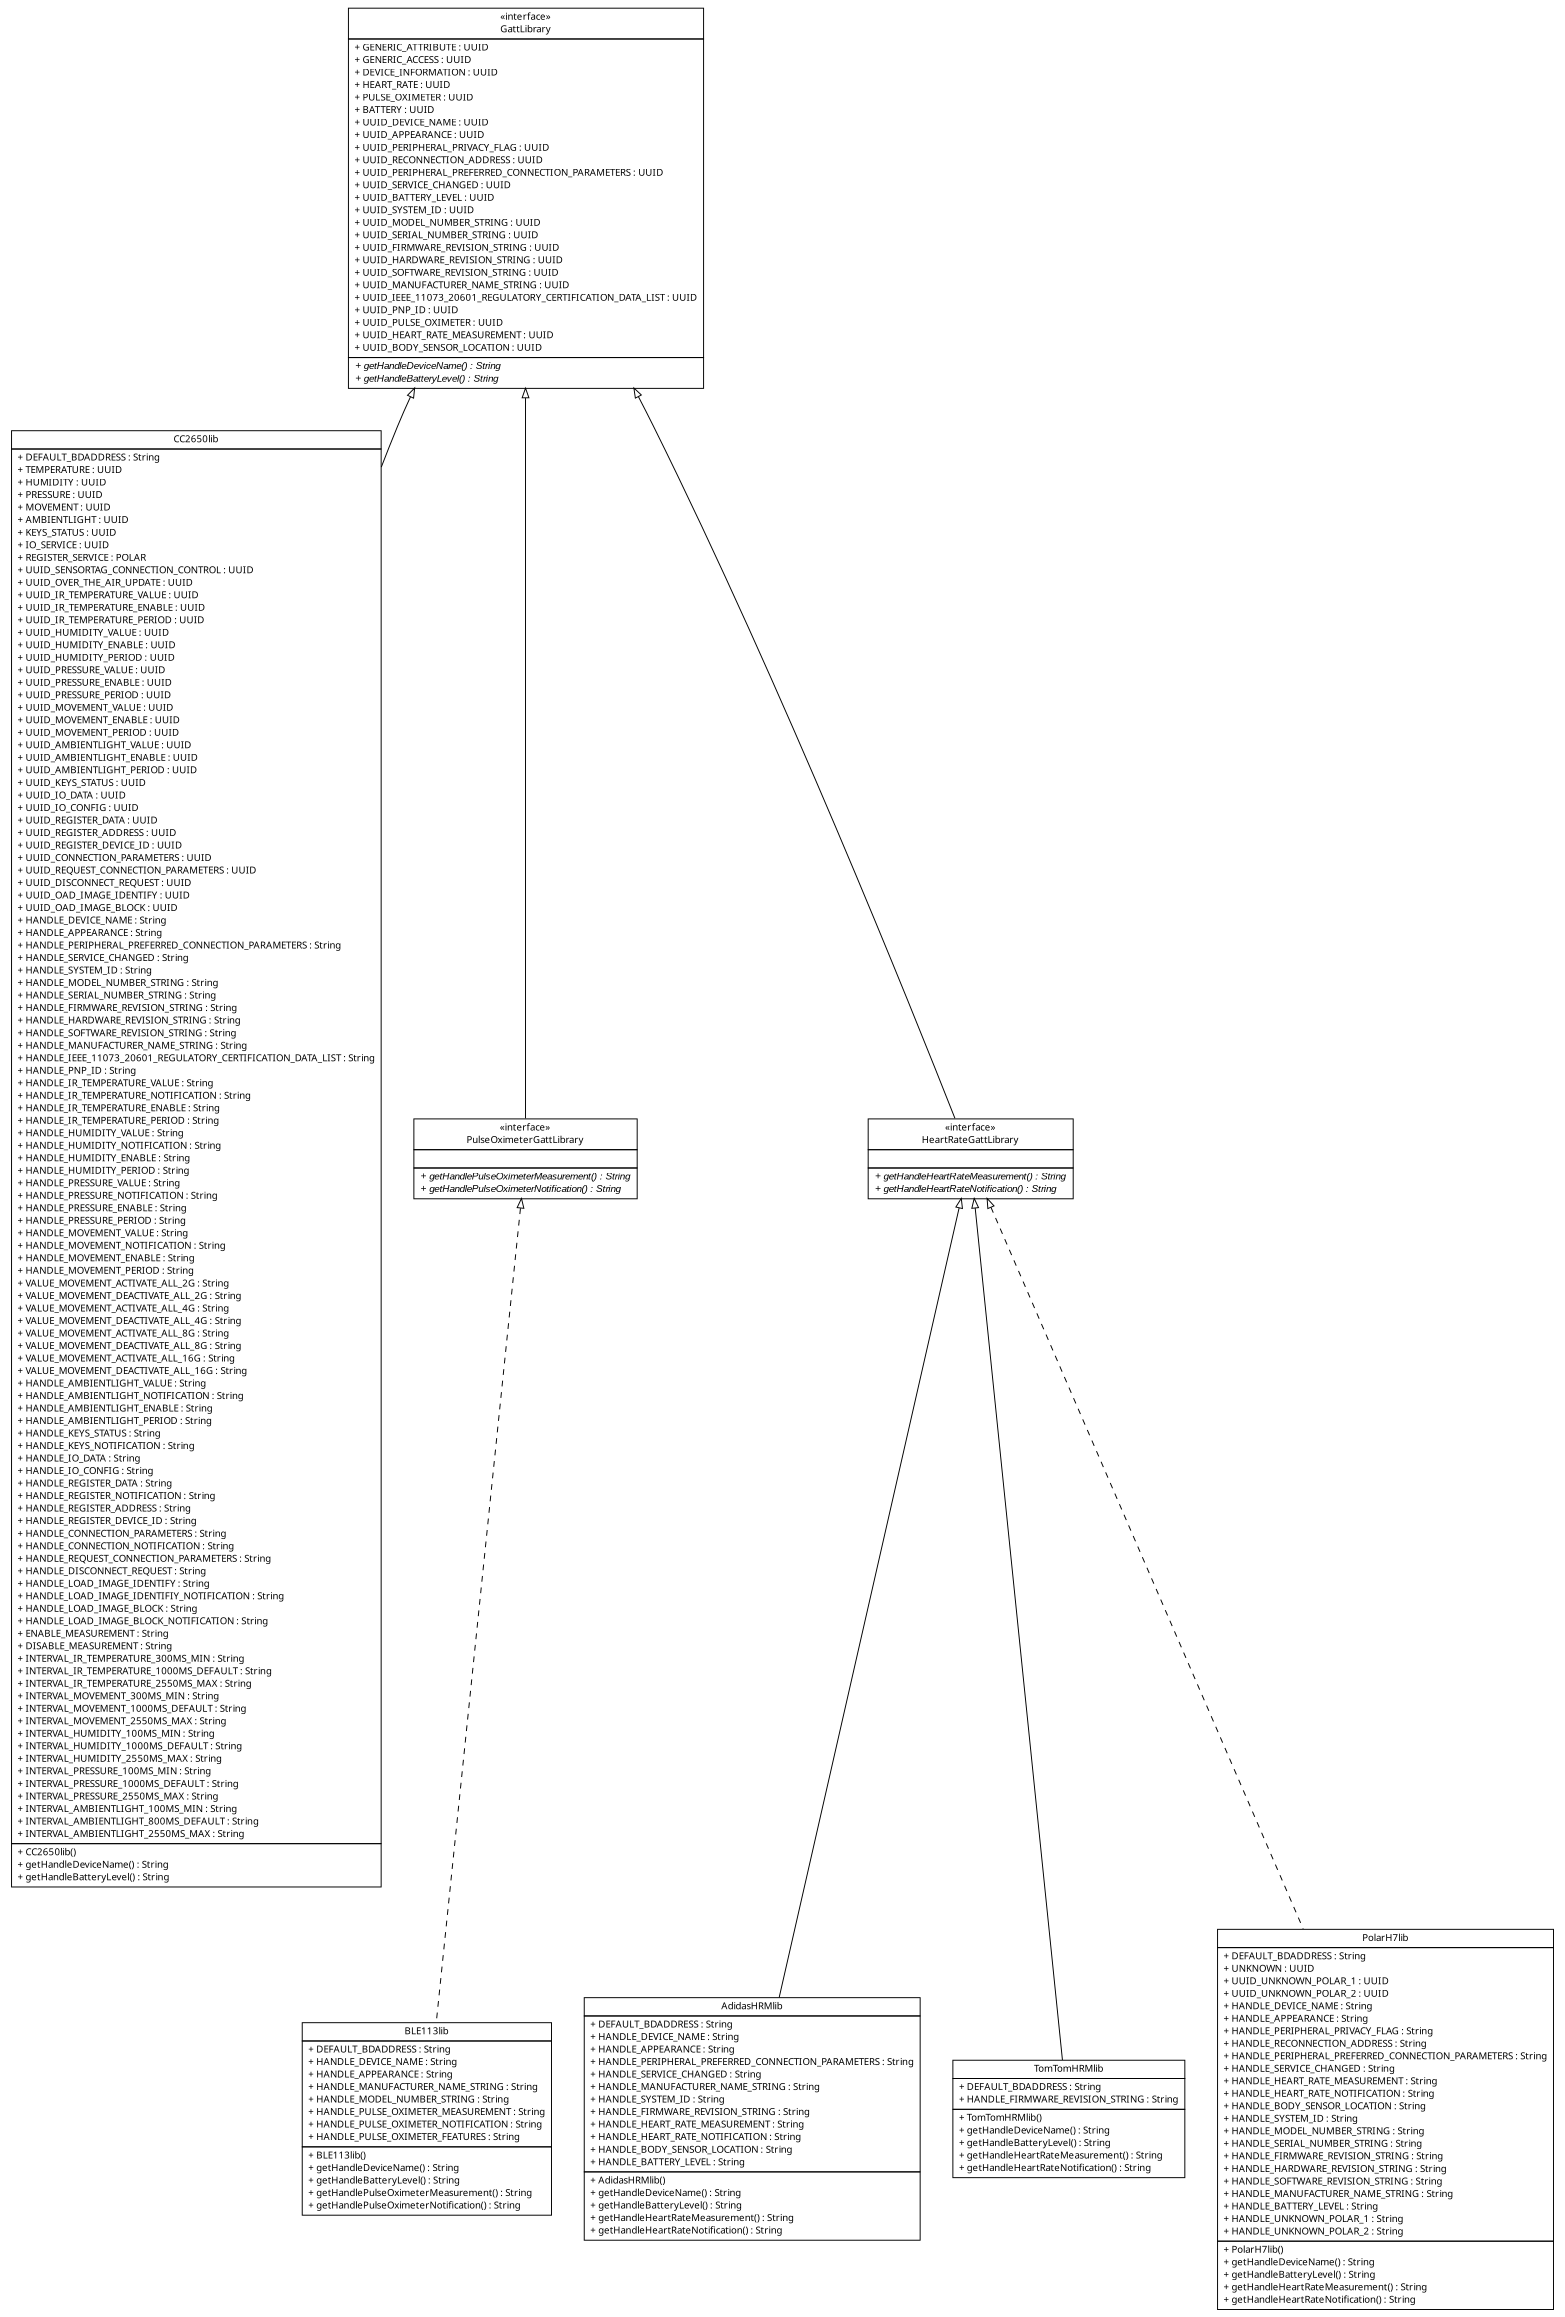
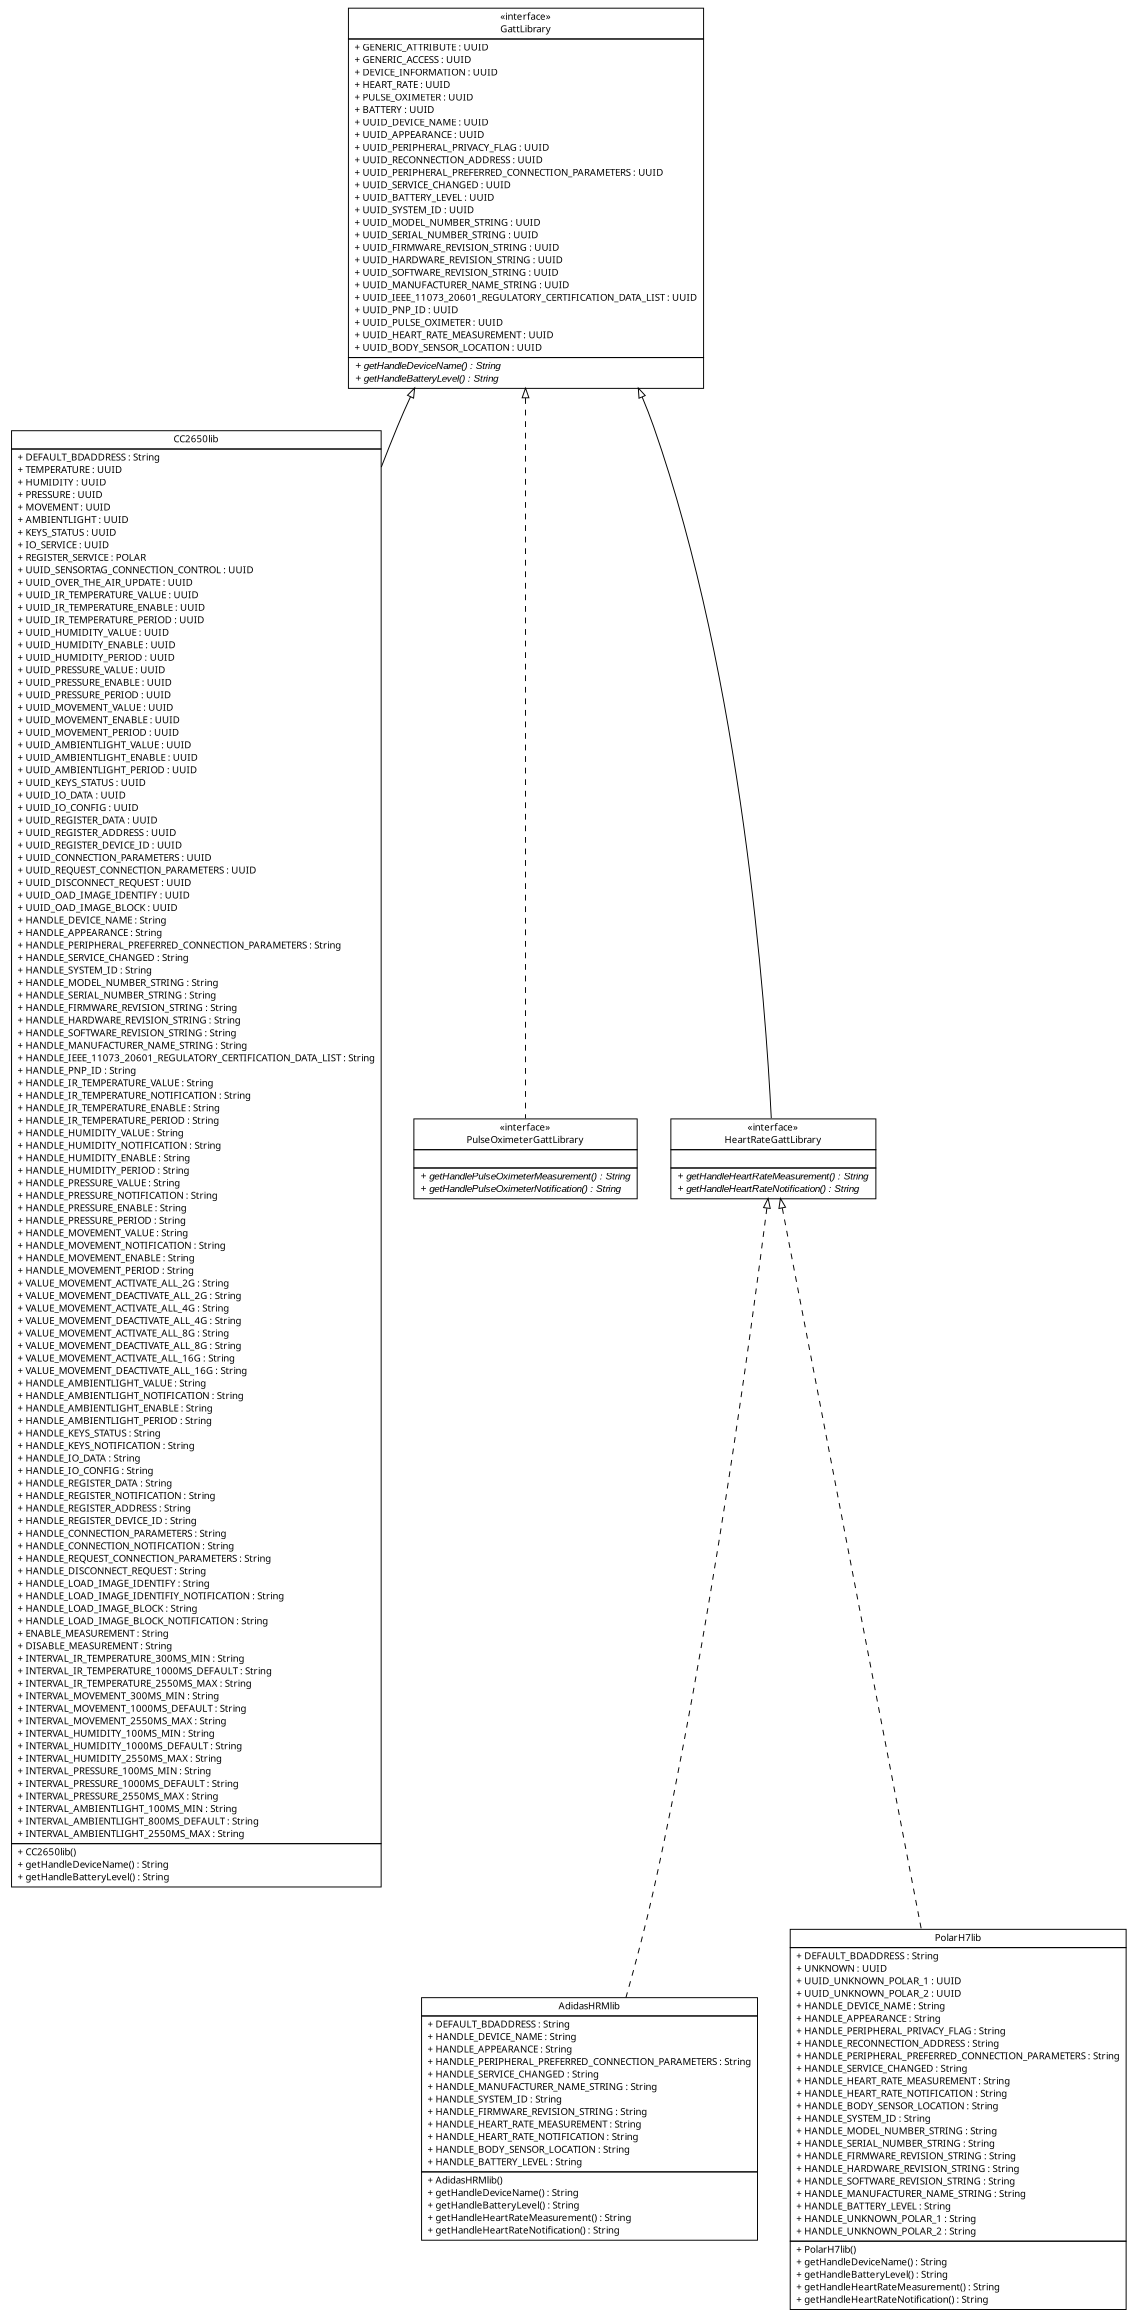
edge "PulseOximeterGattLibrary" -> "GattLibrary": style solid -> dashed
edge "AdidasHRMlib" -> "HeartRateGattLibrary": style solid -> dashed
node "BLE113lib": removed
node "TomTomHRMlib": removed
